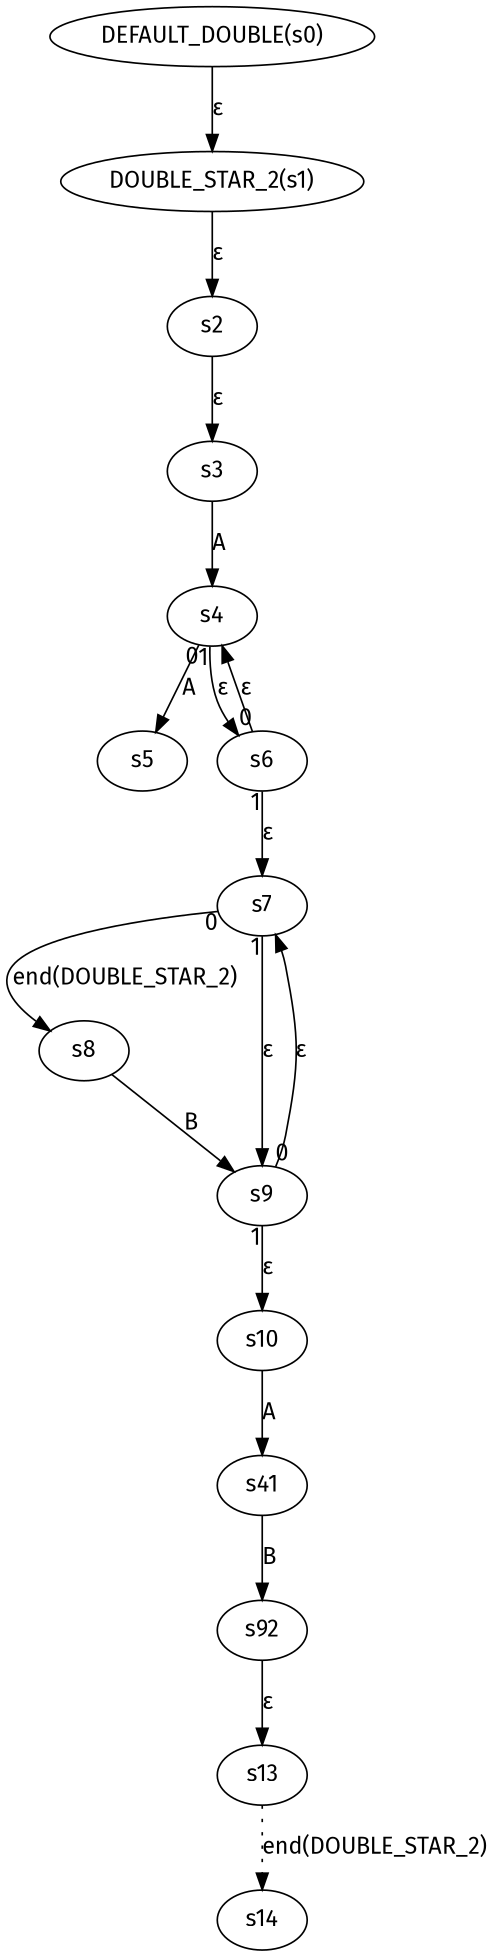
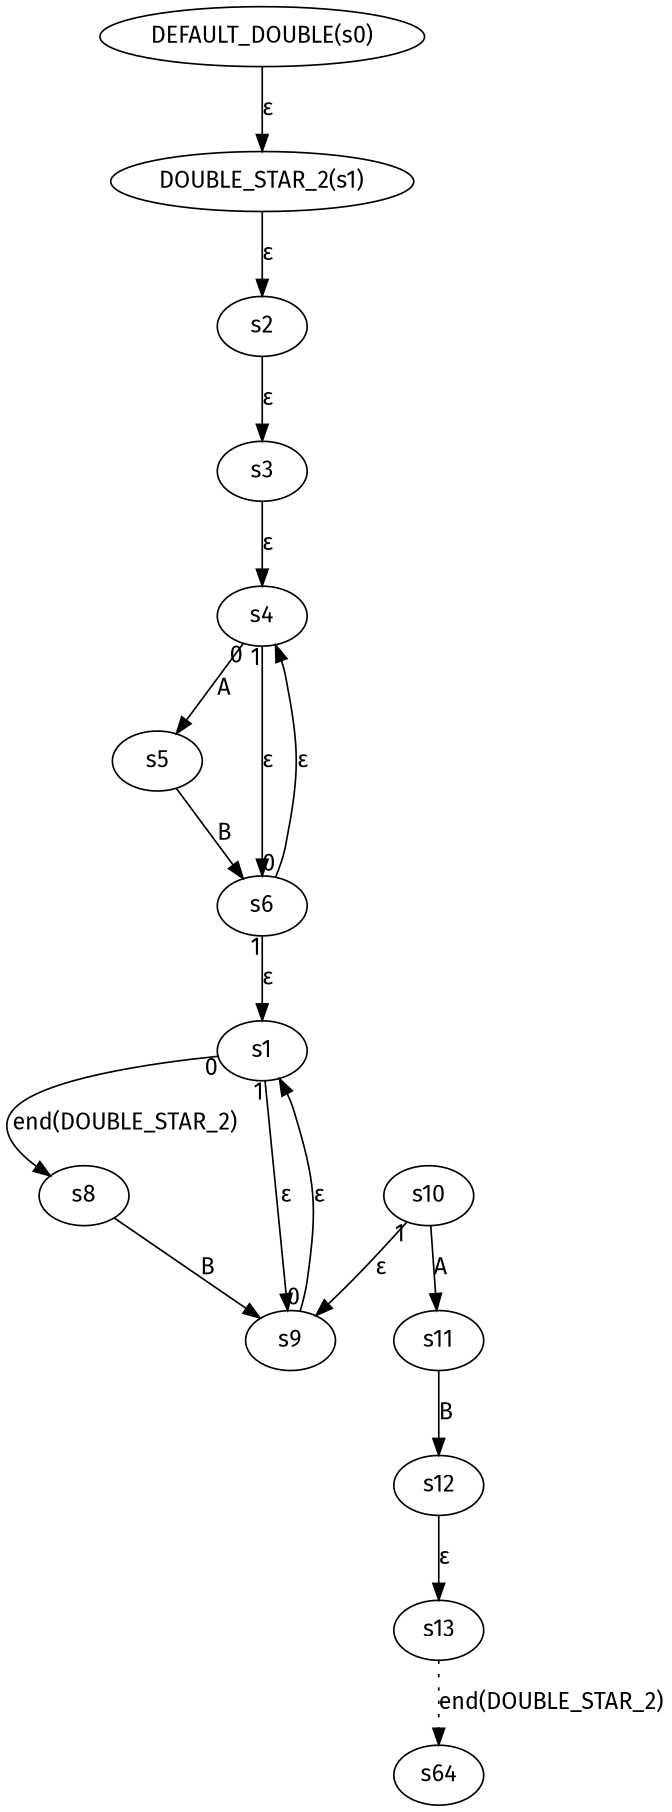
edge "s3" -> "s4": label "A" -> "ε"
edge "s5" -> "s6": added, label "B"
node "s7": label "s7" -> "s1"
edge "s9" -> "s10": reversed
node "s41": label "s41" -> "s11"
node "s92": label "s92" -> "s12"
node "s14": label "s14" -> "s64"
